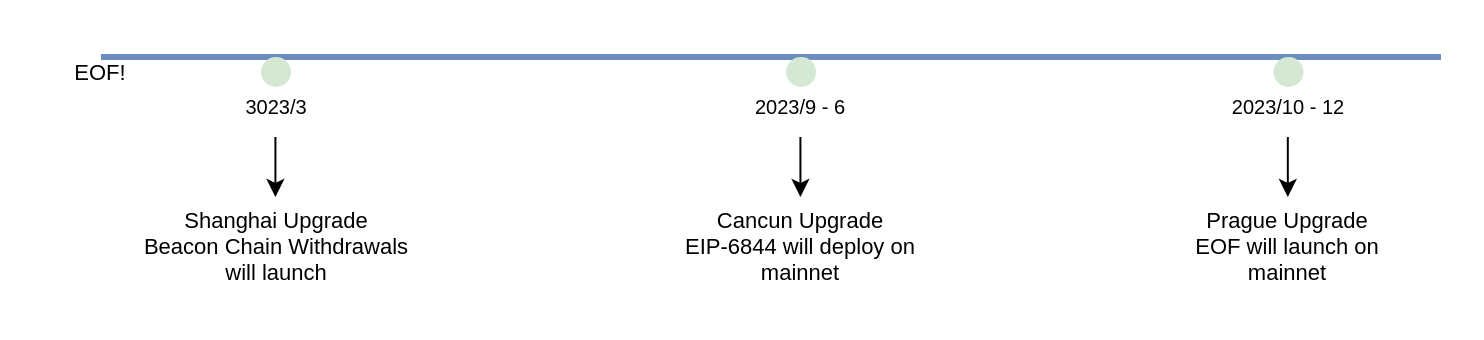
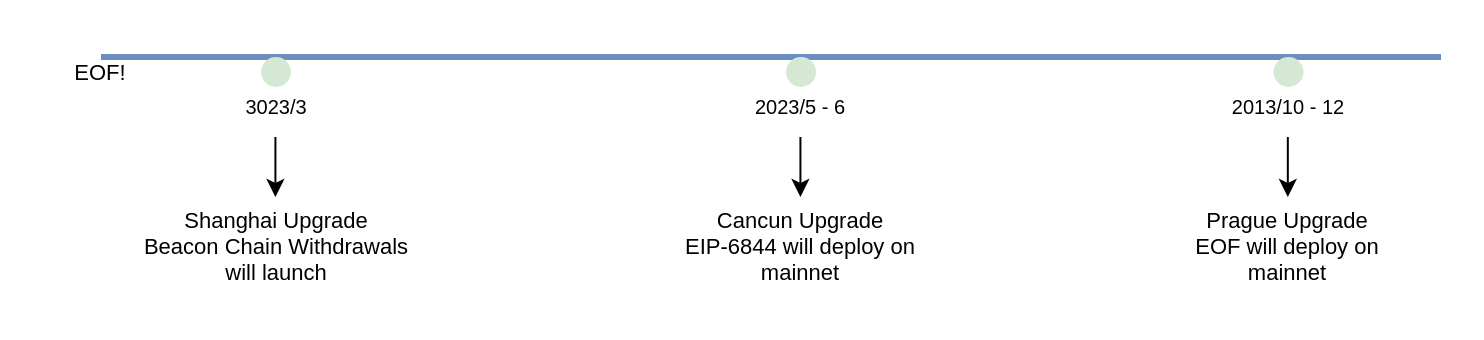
node "2023/9 - 6": label "2023/9 - 6" -> "2023/5 - 6"
node "2023/10 - 12": label "2023/10 - 12" -> "2013/10 - 12"
node "Prague Upgrade EOF will launch on mainnet": label "Prague Upgrade EOF will launch on mainnet" -> "Prague Upgrade EOF will deploy on mainnet"
